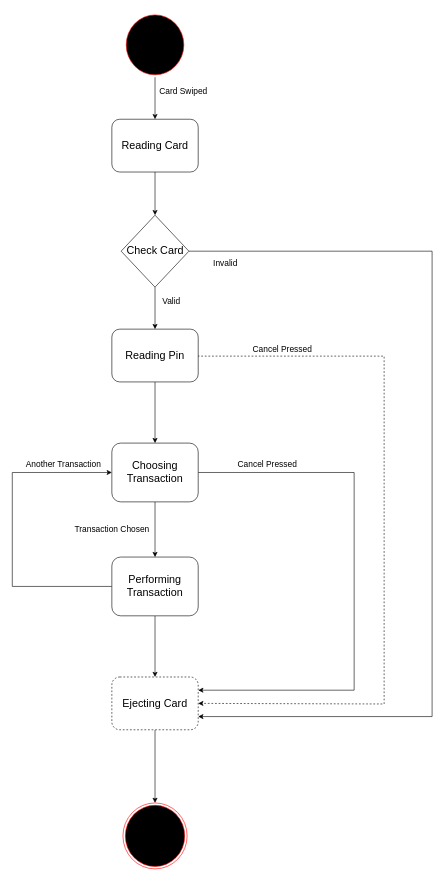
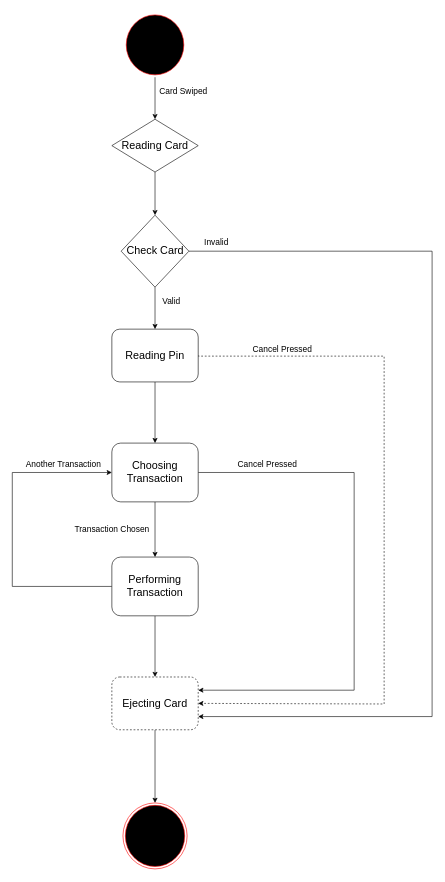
node "Reading Card": shape rounded rectangle -> diamond
node "Invalid": moved (225, 263) -> (216, 242)
